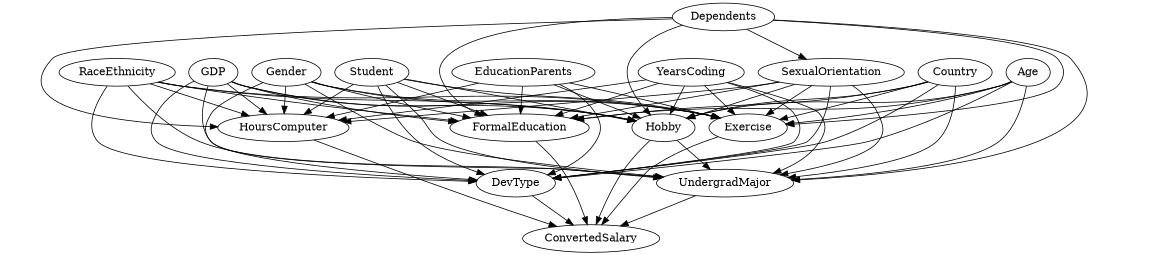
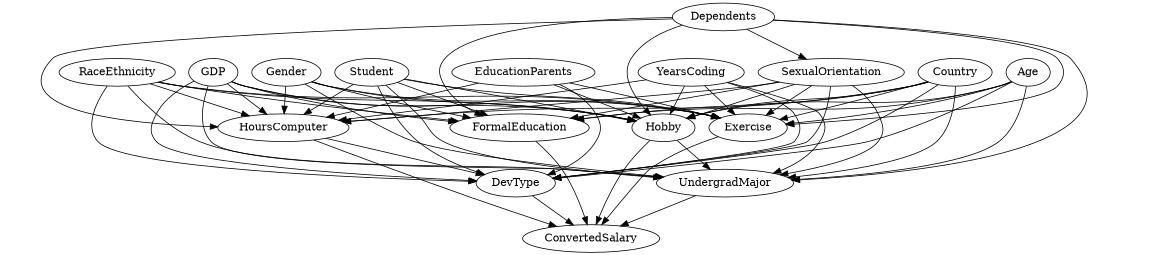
edge "EducationParents" -> "FormalEducation": removed
edge "YearsCoding" -> "FormalEducation": removed
edge "Country" -> "HoursComputer": added
edge "Gender" -> "DevType": now "HoursComputer" -> "DevType"
